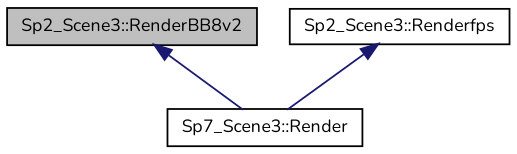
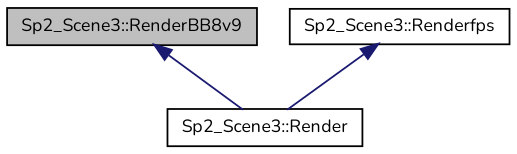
node "Sp2_Scene3::RenderBB8v2": label "Sp2_Scene3::RenderBB8v2" -> "Sp2_Scene3::RenderBB8v9"
node "Sp7_Scene3::Render": label "Sp7_Scene3::Render" -> "Sp2_Scene3::Render"
